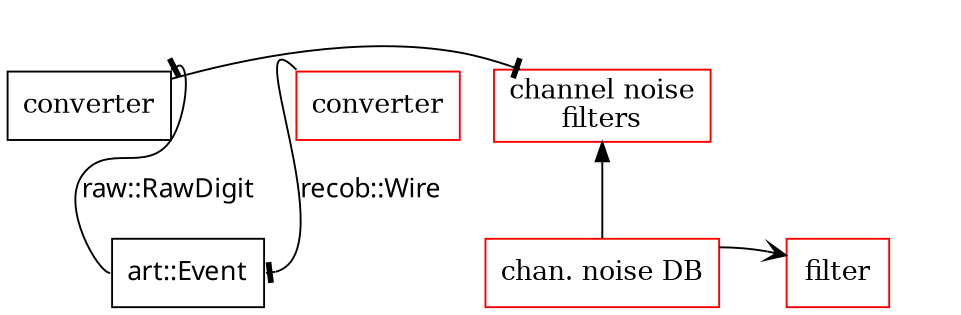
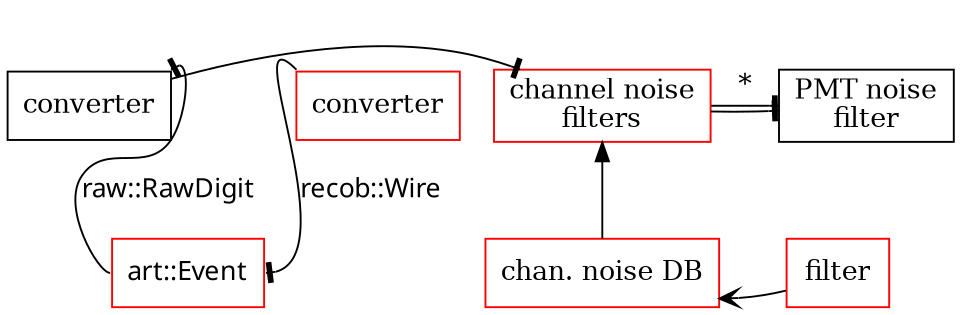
node "PMT noise filter": added
edge "chan. noise DB" -> "filter": reversed
node "art::Event": color black -> red
